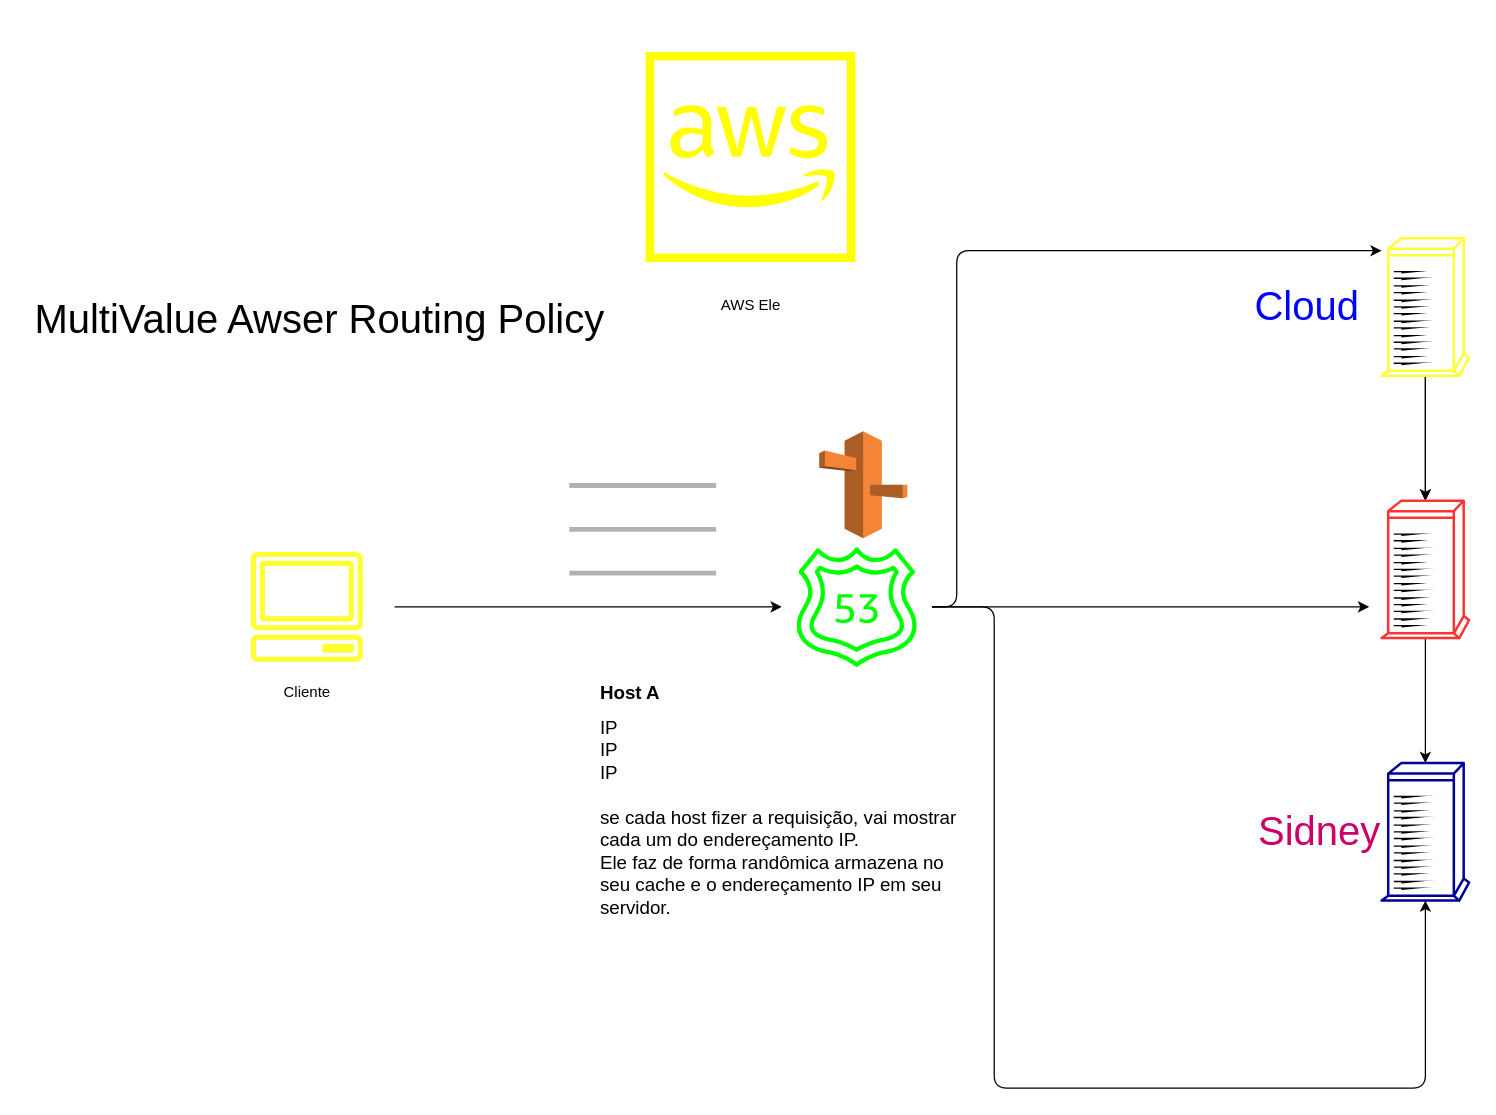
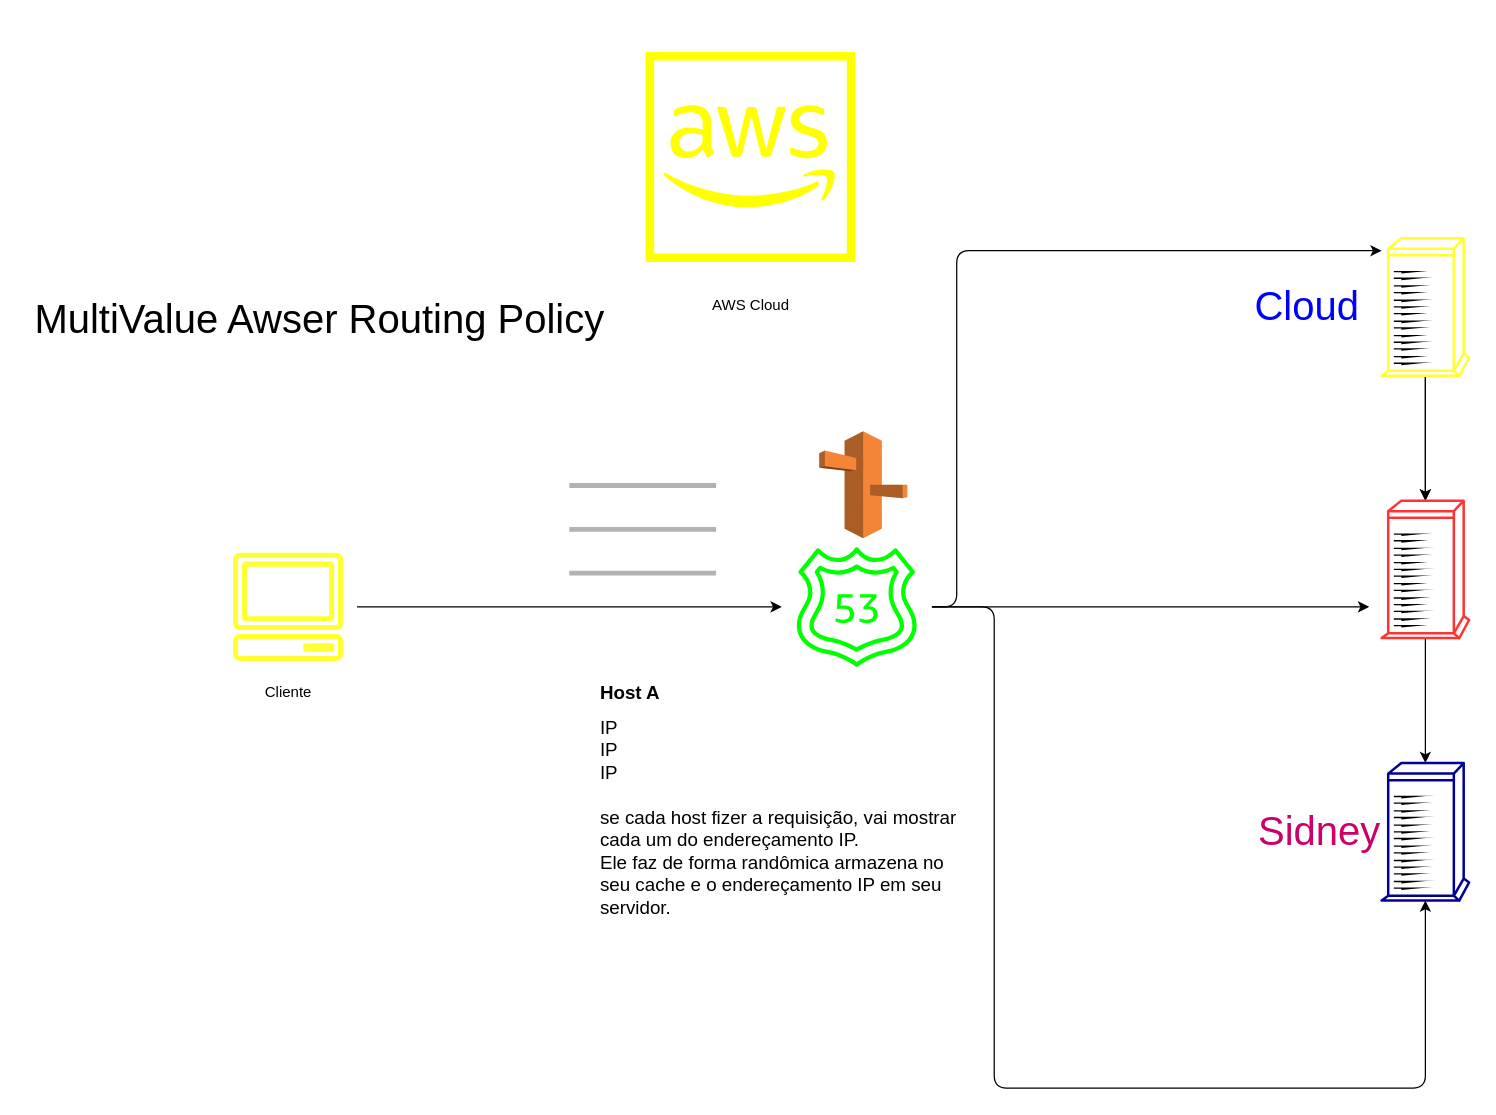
node "AWS Ele": label "AWS Ele" -> "AWS Cloud"
node "Cliente": size 175x138 -> 138x138
